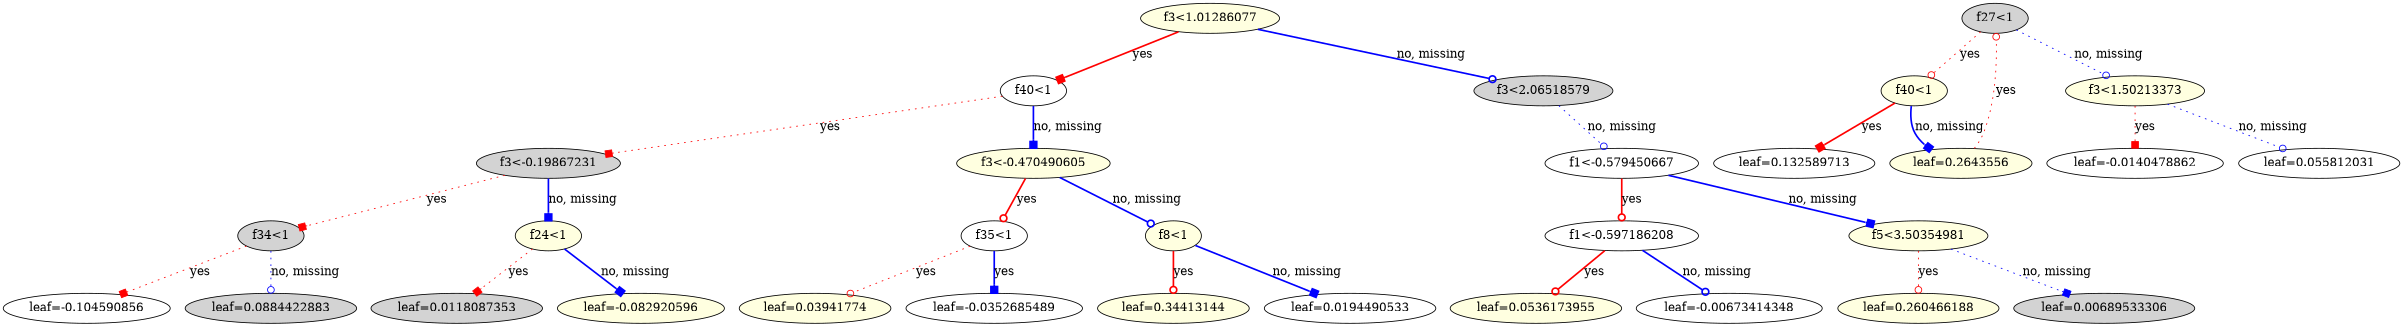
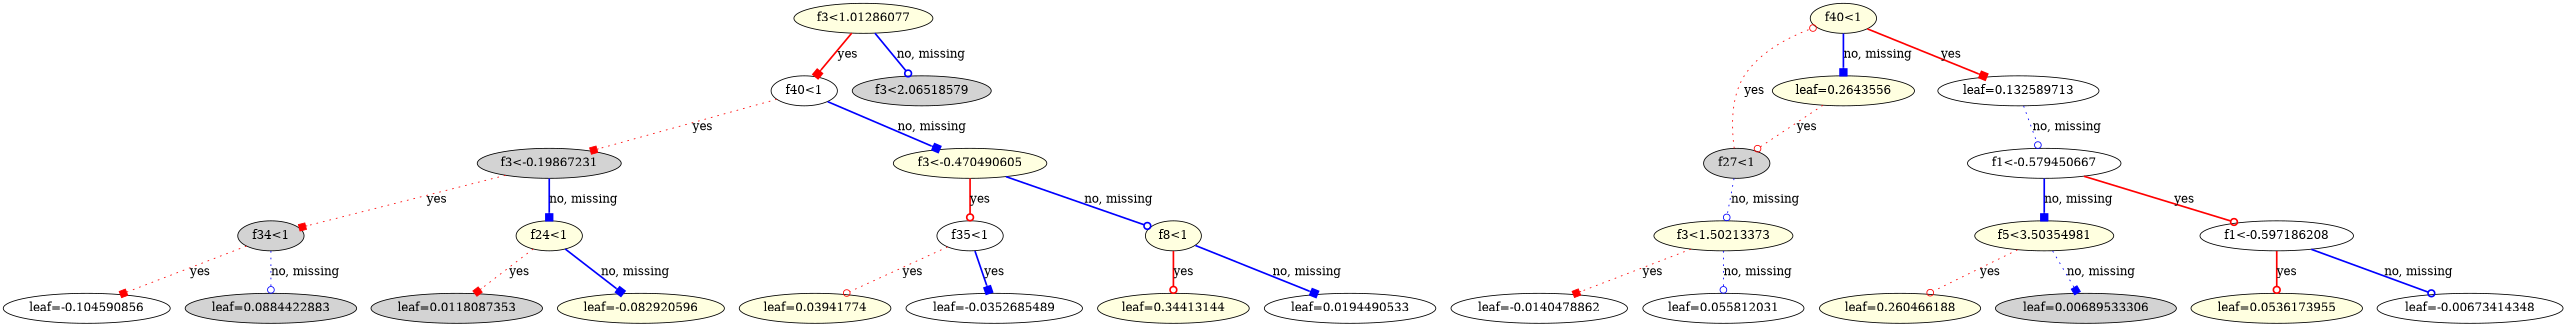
edge "f3<2.06518579" -> "f1<-0.579450667": now "leaf=0.132589713" -> "f1<-0.579450667"
